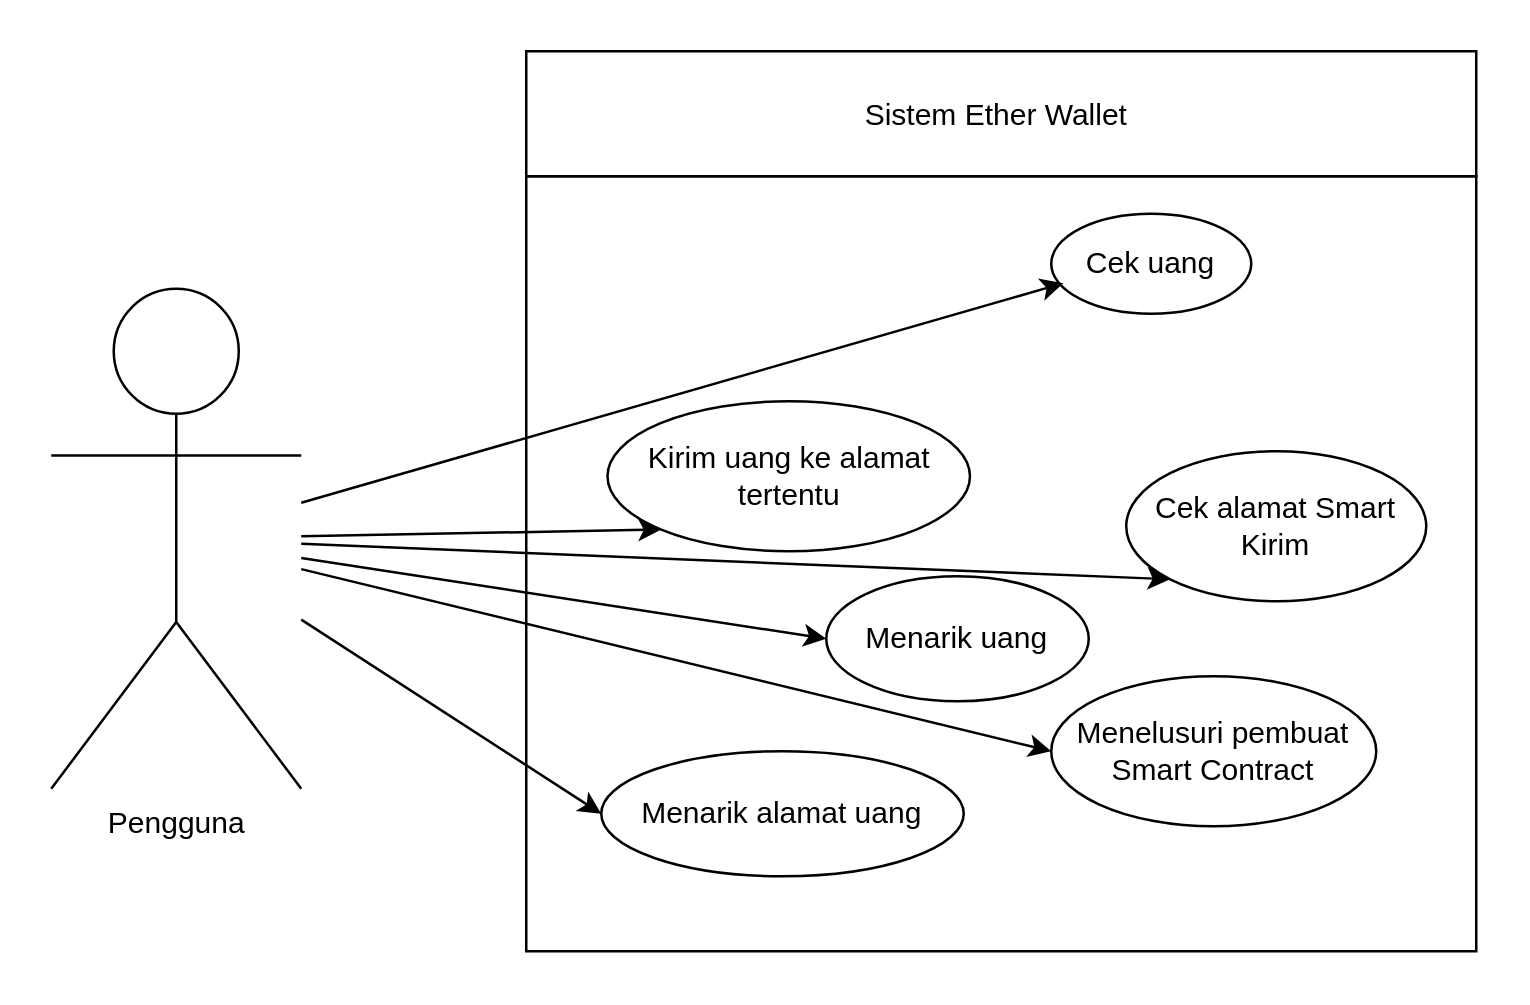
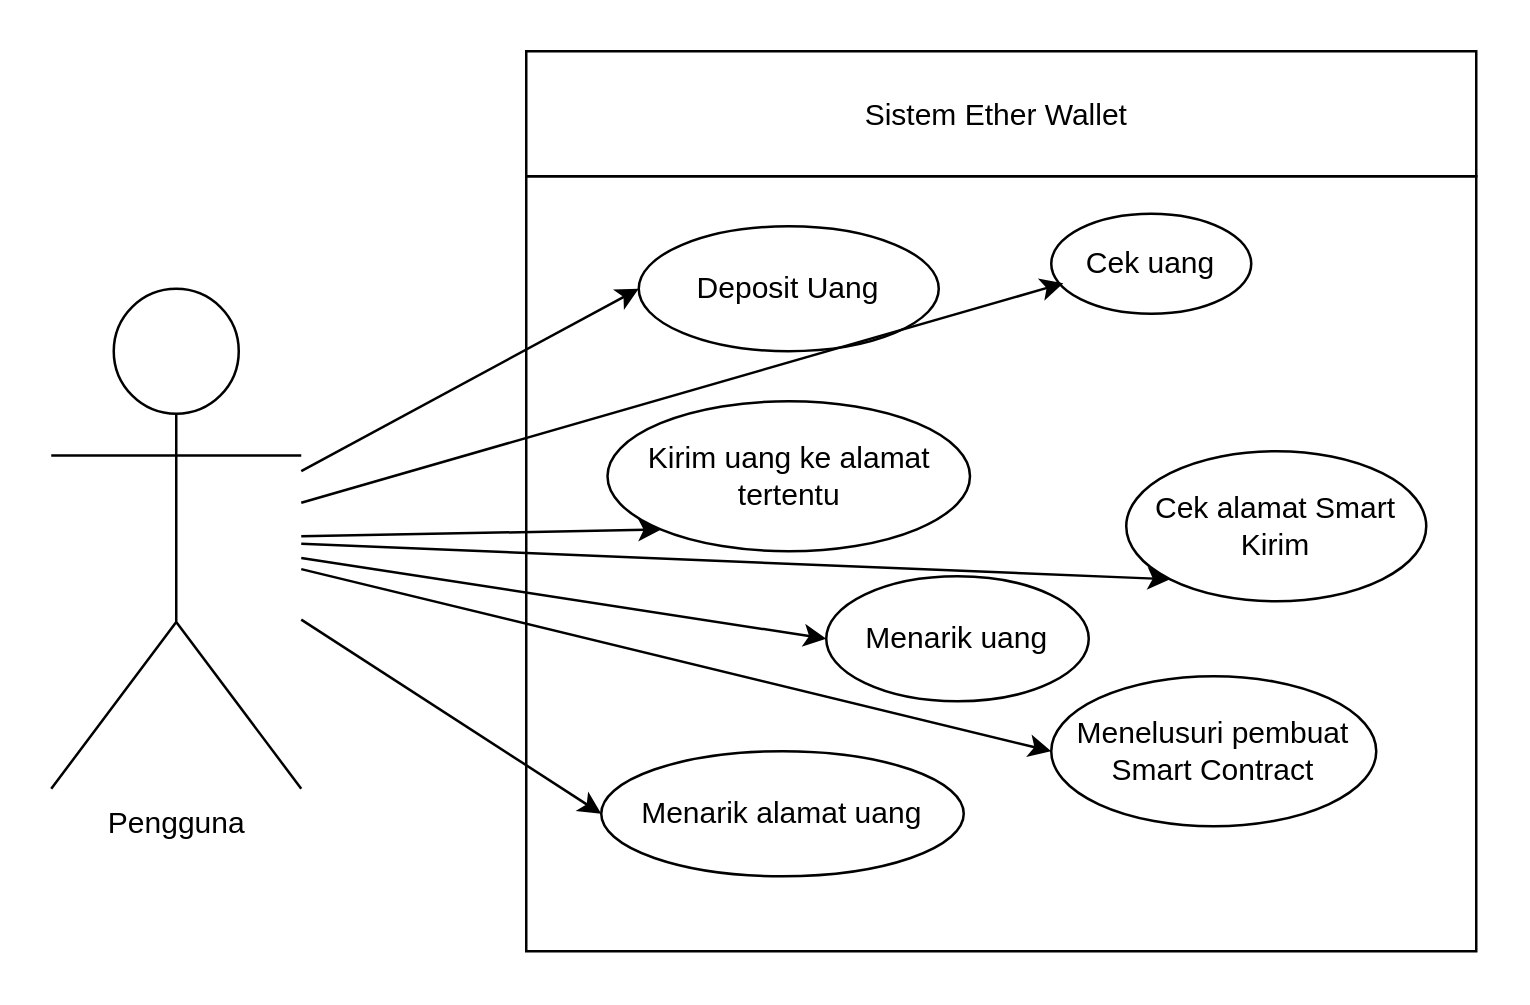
node "Deposit Uang": added
edge "Pengguna" -> "Deposit Uang": added
